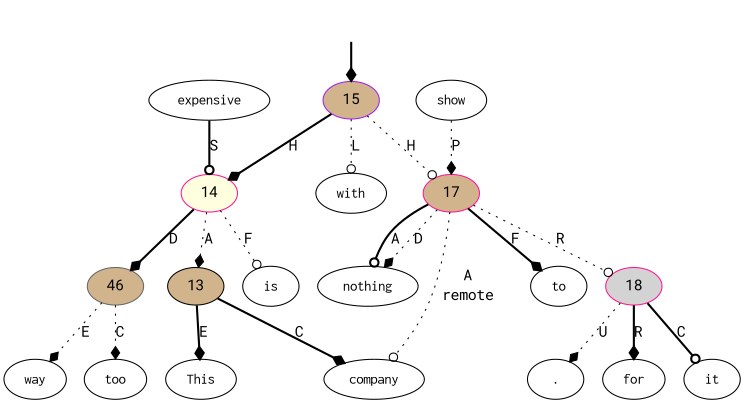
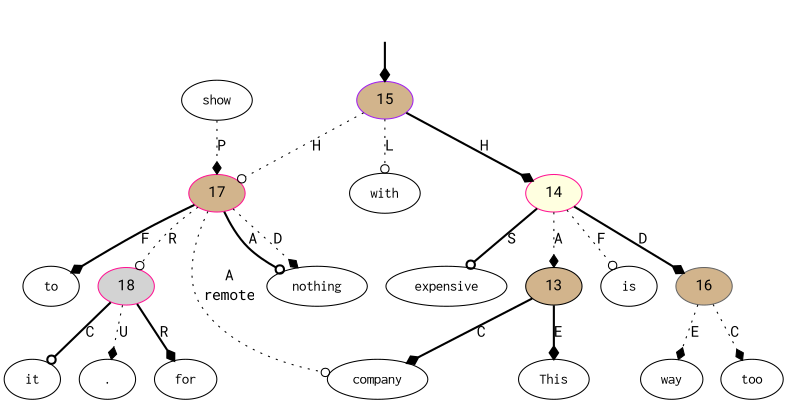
edge "expensive" -> "14": reversed
node "46": label "46" -> "16"
